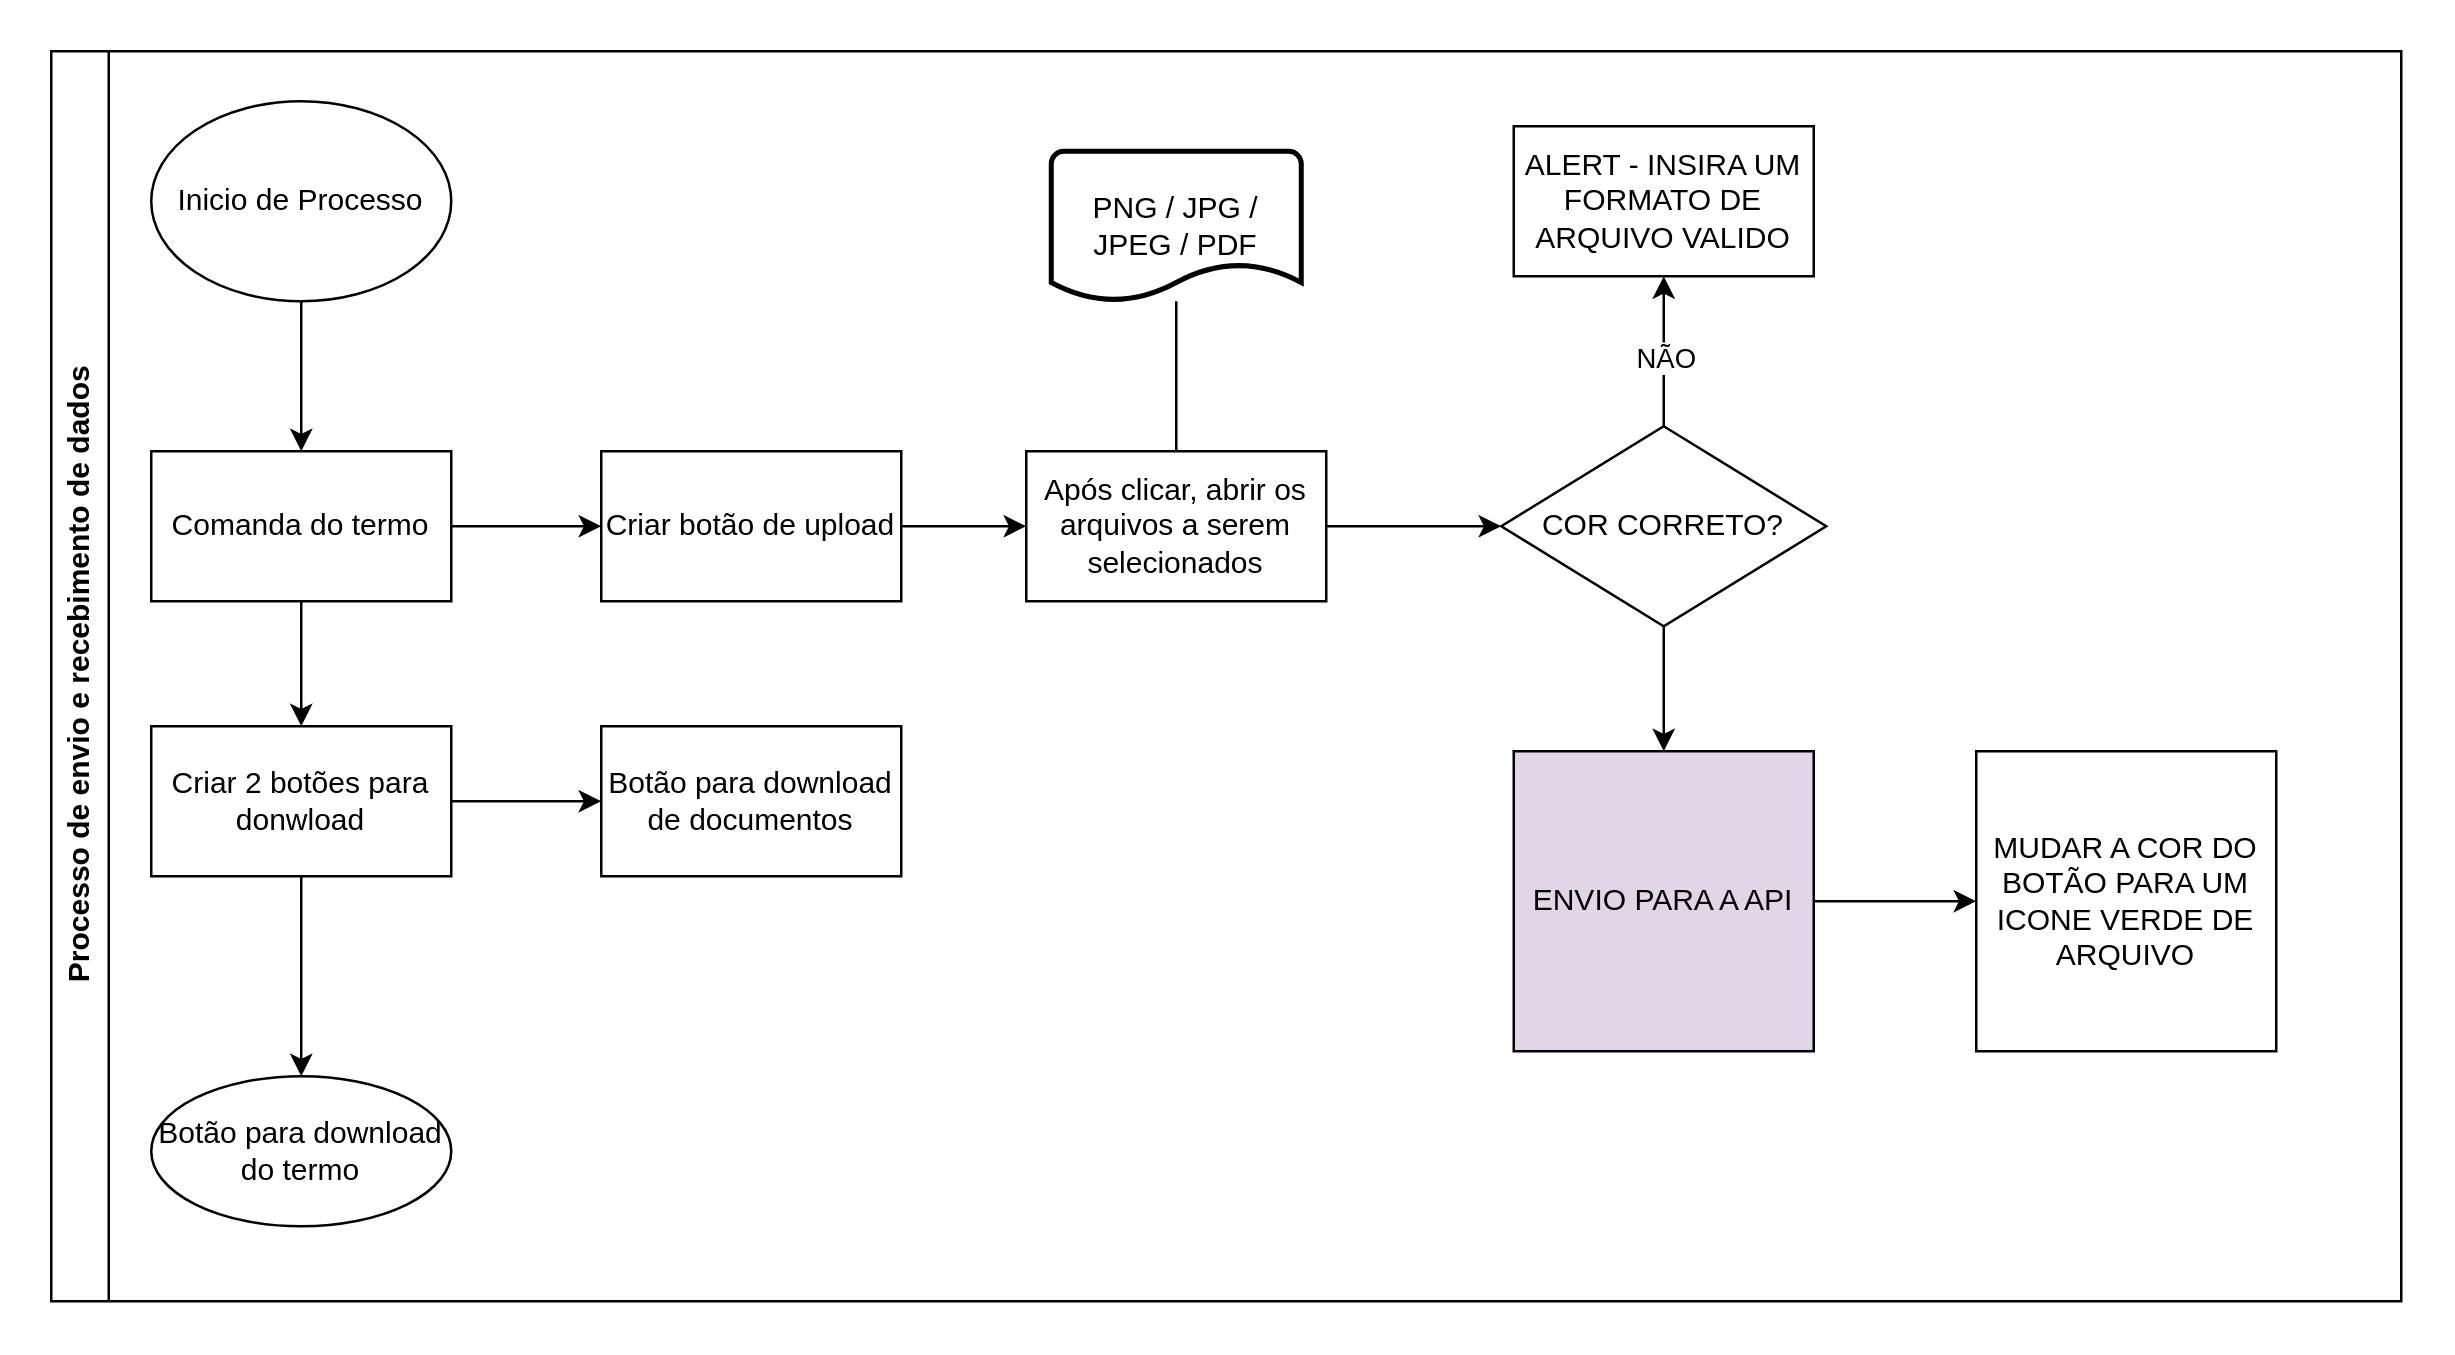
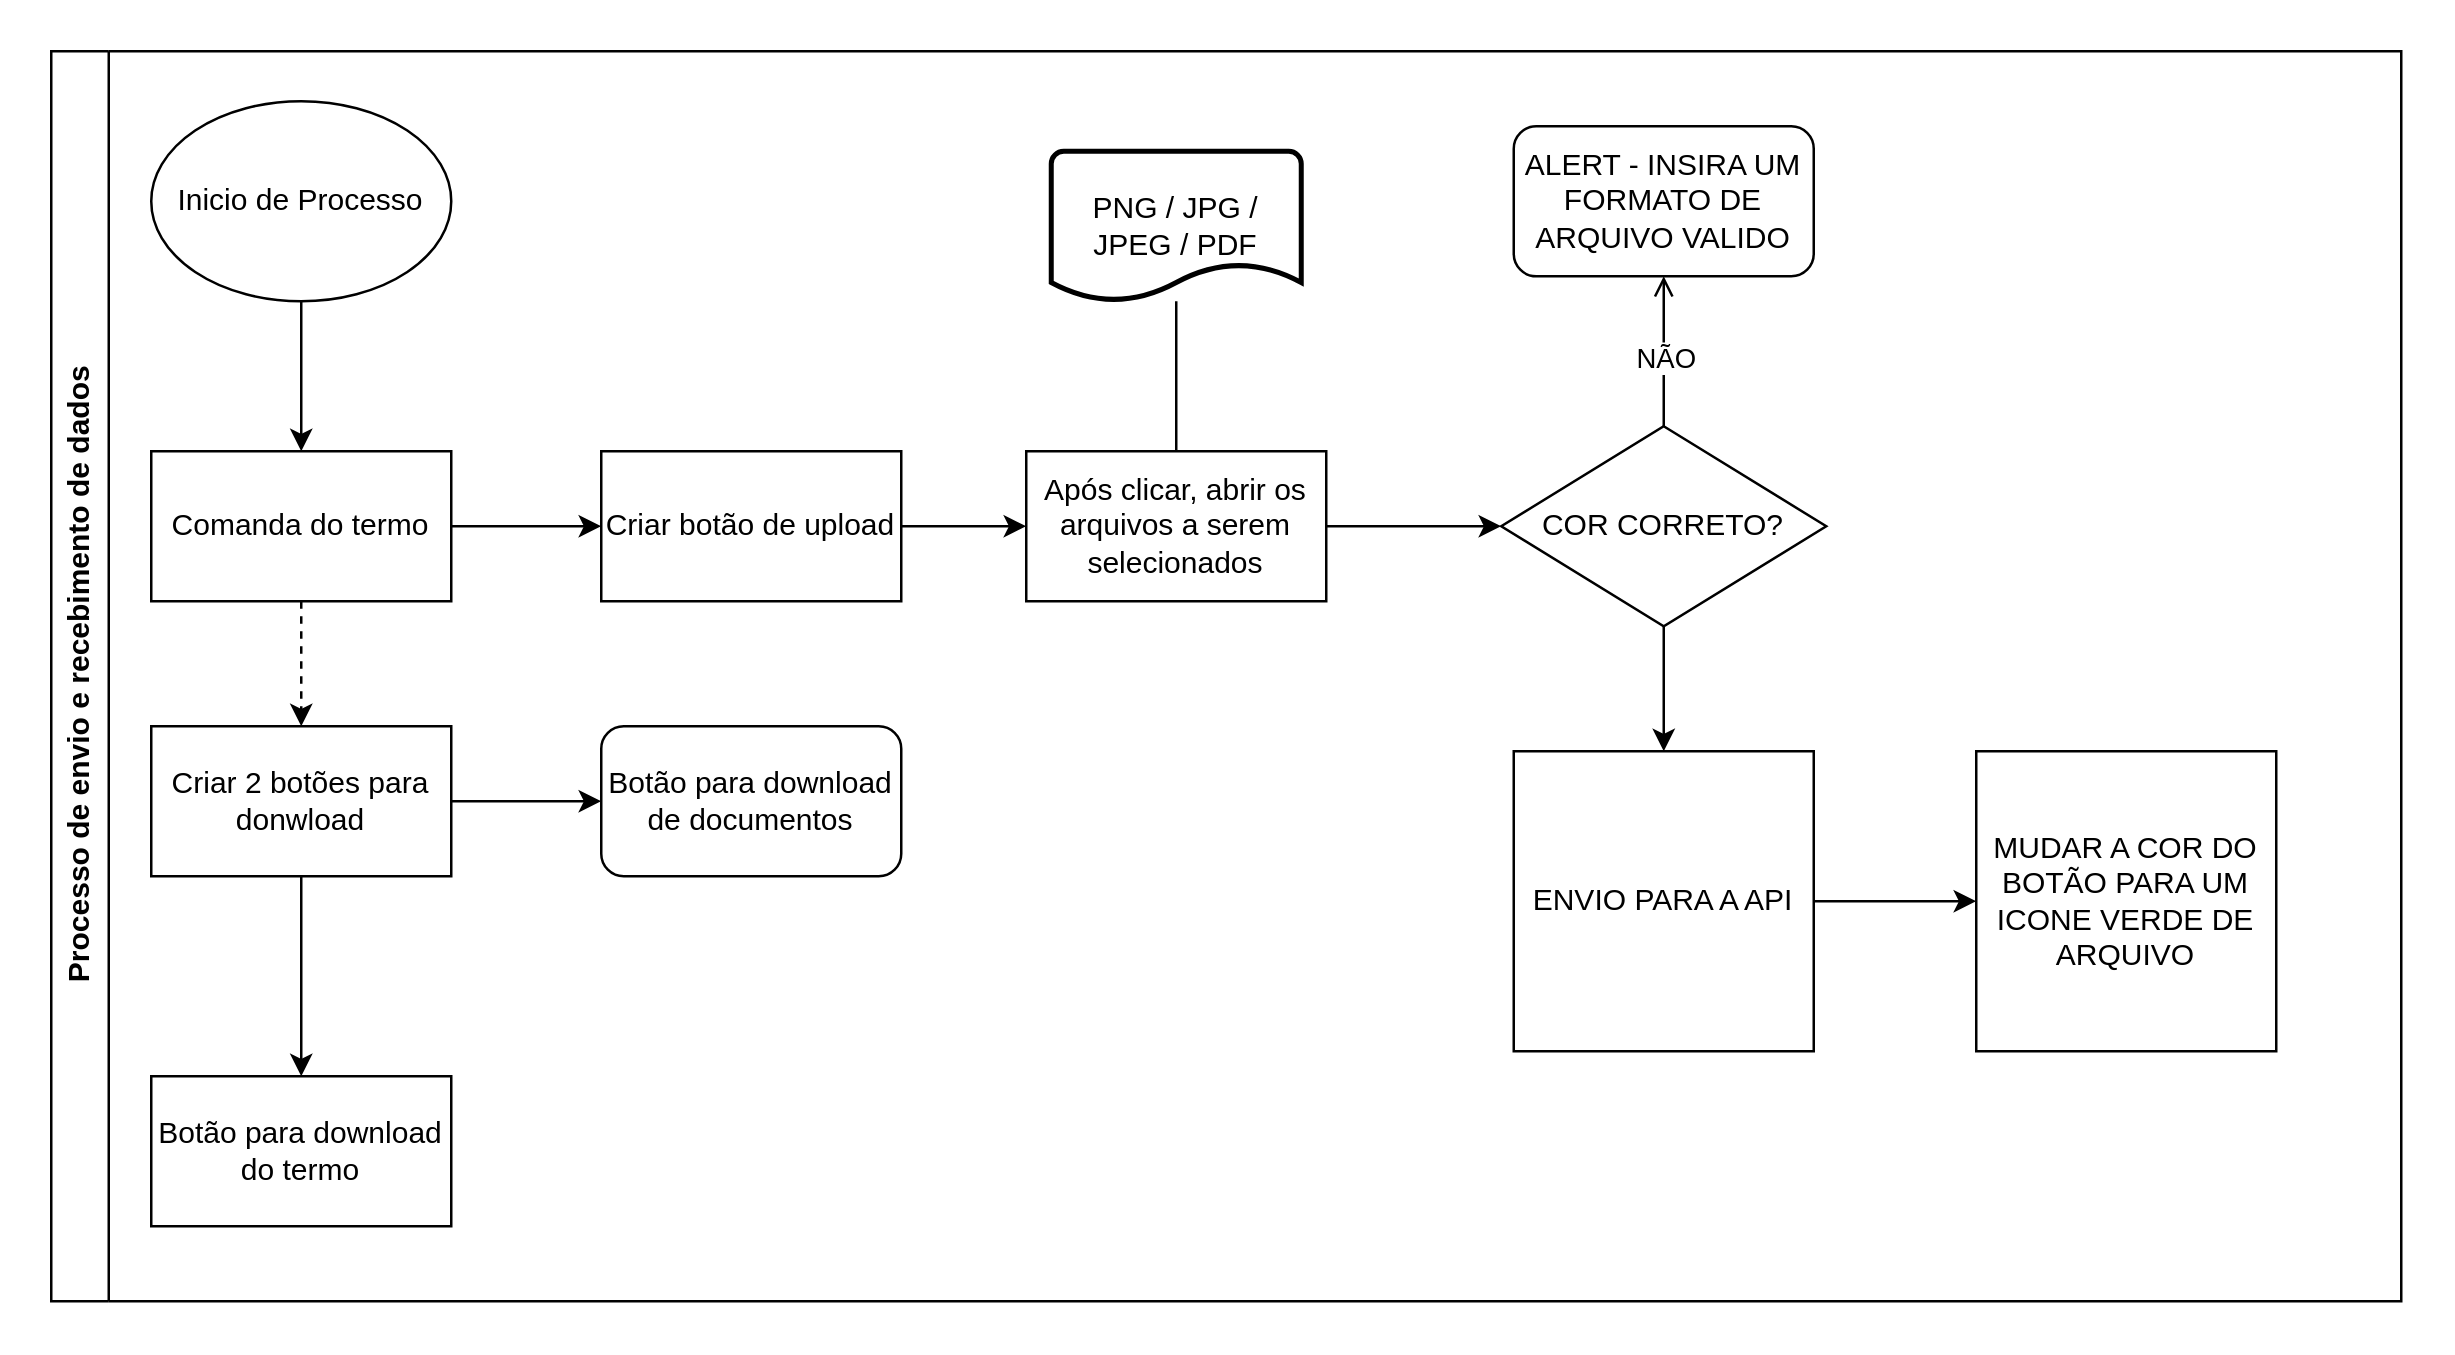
node "ALERT - INSIRA UM FORMATO DE ARQUIVO VALIDO": shape rectangle -> rounded rectangle
edge "COR CORRETO?" -> "ALERT - INSIRA UM FORMATO DE ARQUIVO VALIDO": arrowhead classic -> open
edge "Comanda do termo" -> "Criar 2 botões para donwload": style solid -> dashed
node "Botão para download de documentos": shape rectangle -> rounded rectangle
node "ENVIO PARA A API": fillcolor #e1d5e7 -> #ffffff
node "Botão para download do termo": shape ellipse -> rectangle
